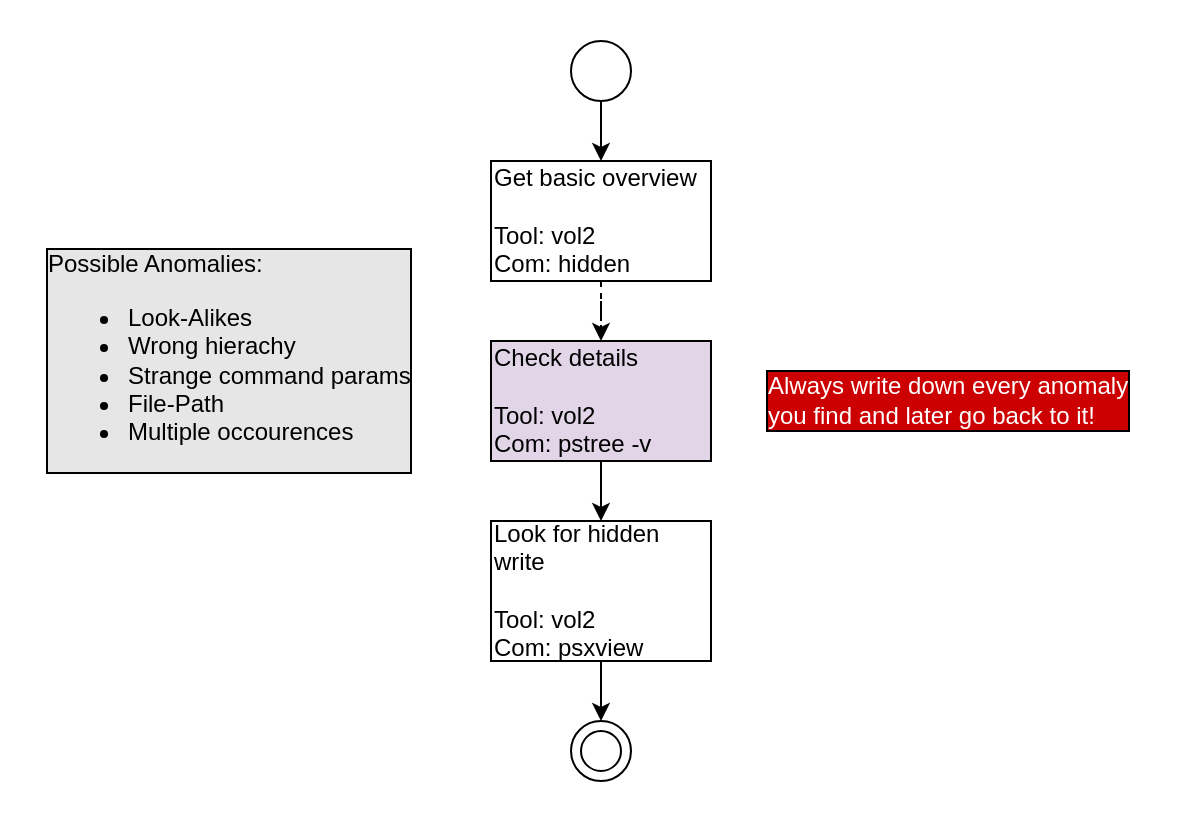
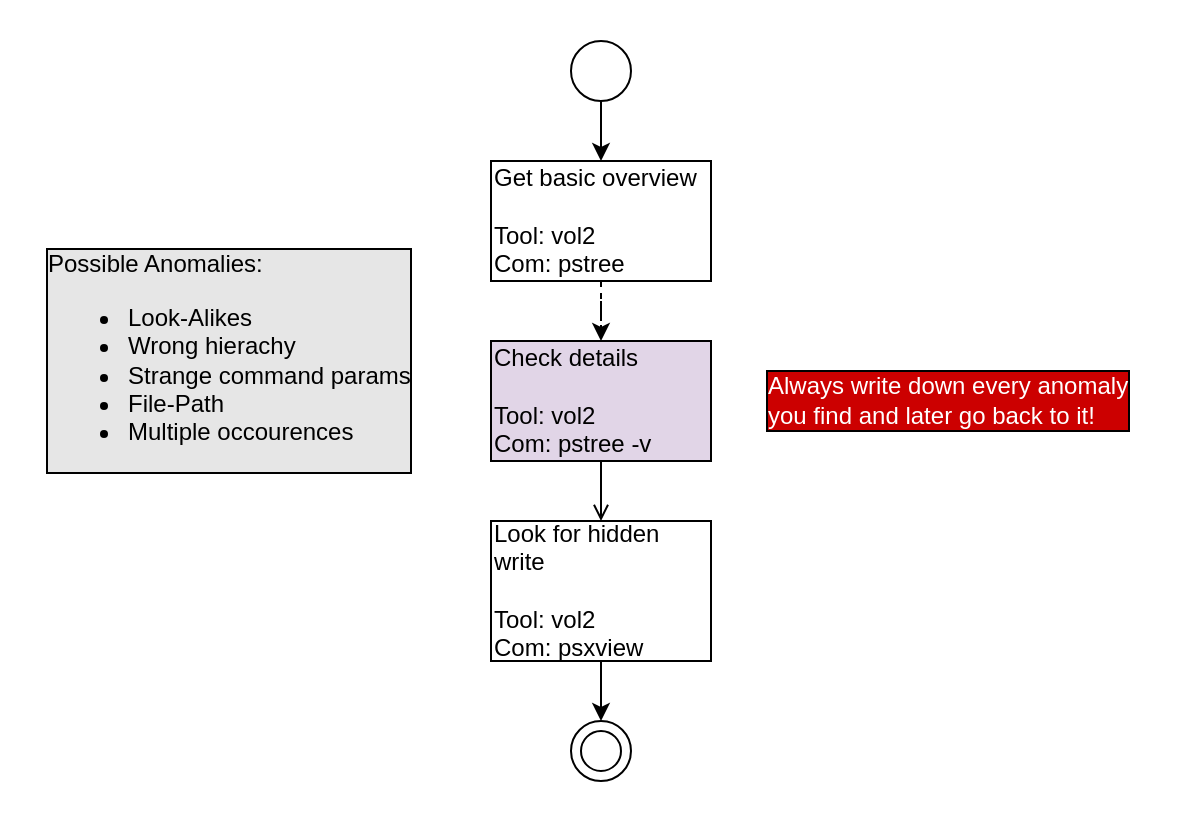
node "Get basic overview Tool: vol2 Com: hidden": label "Get basic overview Tool: vol2 Com: hidden" -> "Get basic overview Tool: vol2 Com: pstree"
edge "Check details Tool: vol2 Com: pstree -v" -> "Look for hidden write Tool: vol2 Com: psxview": arrowhead classic -> open
